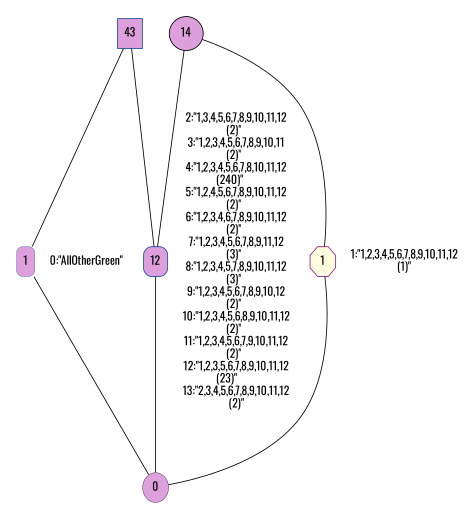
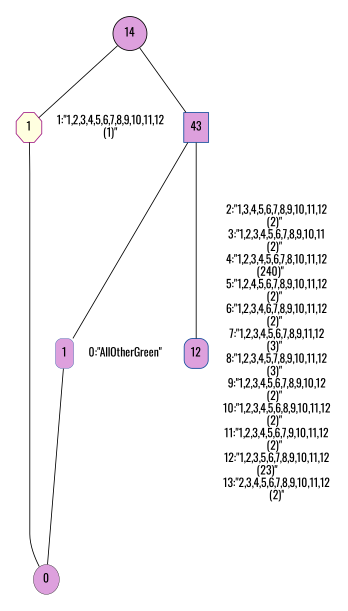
edge "14" -- "12": now "14" -- "43"
edge "12" -- "0": removed
